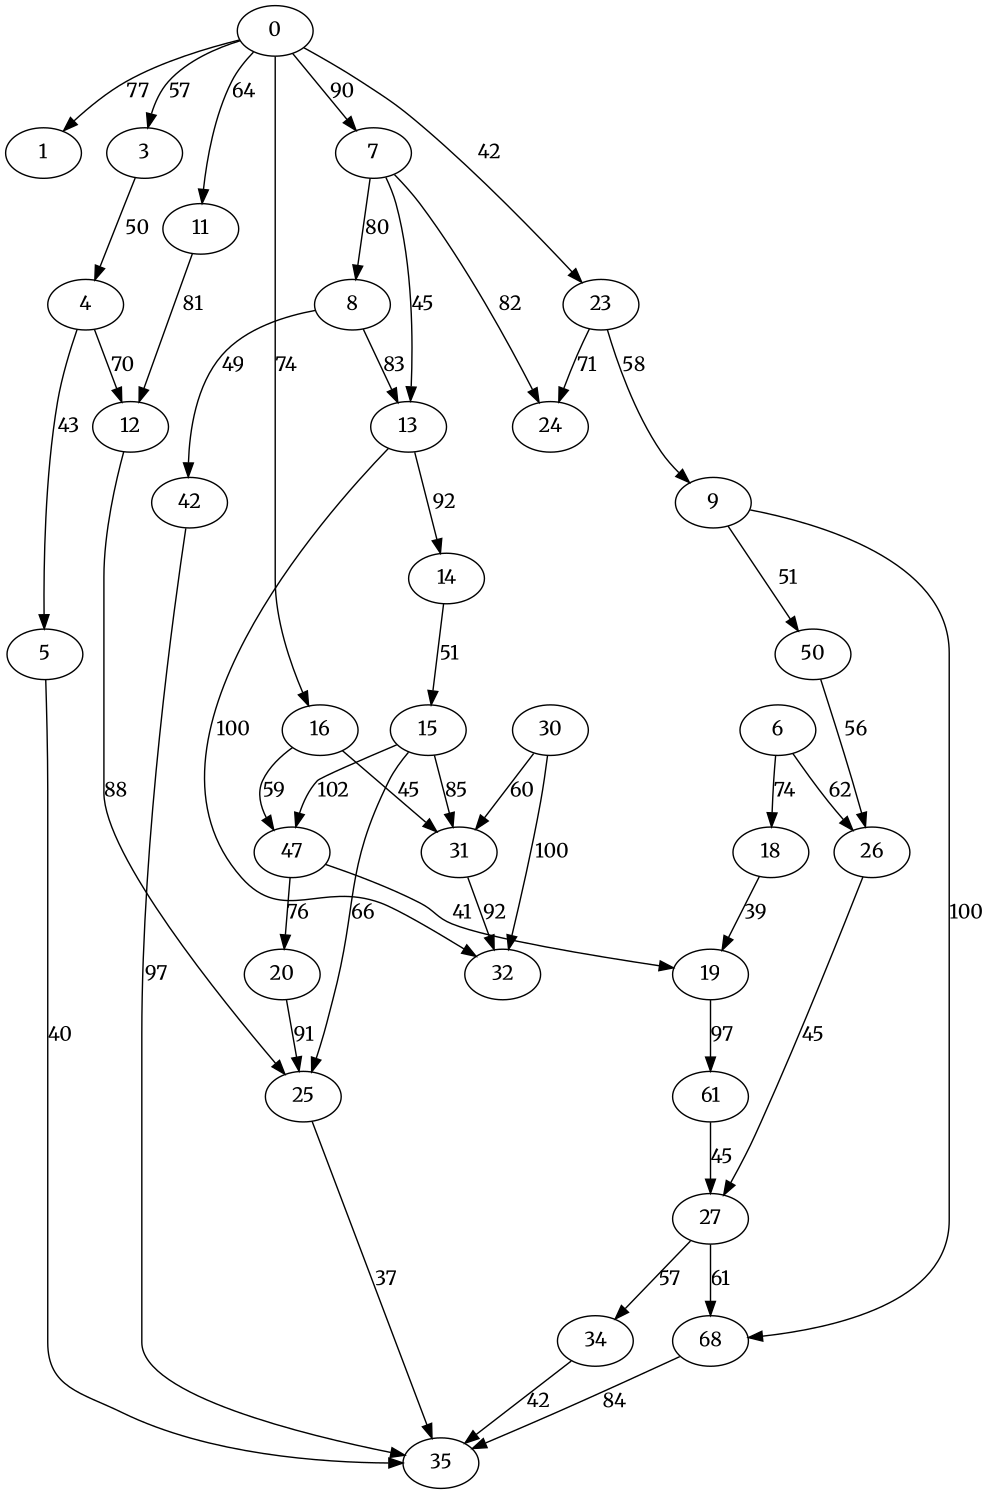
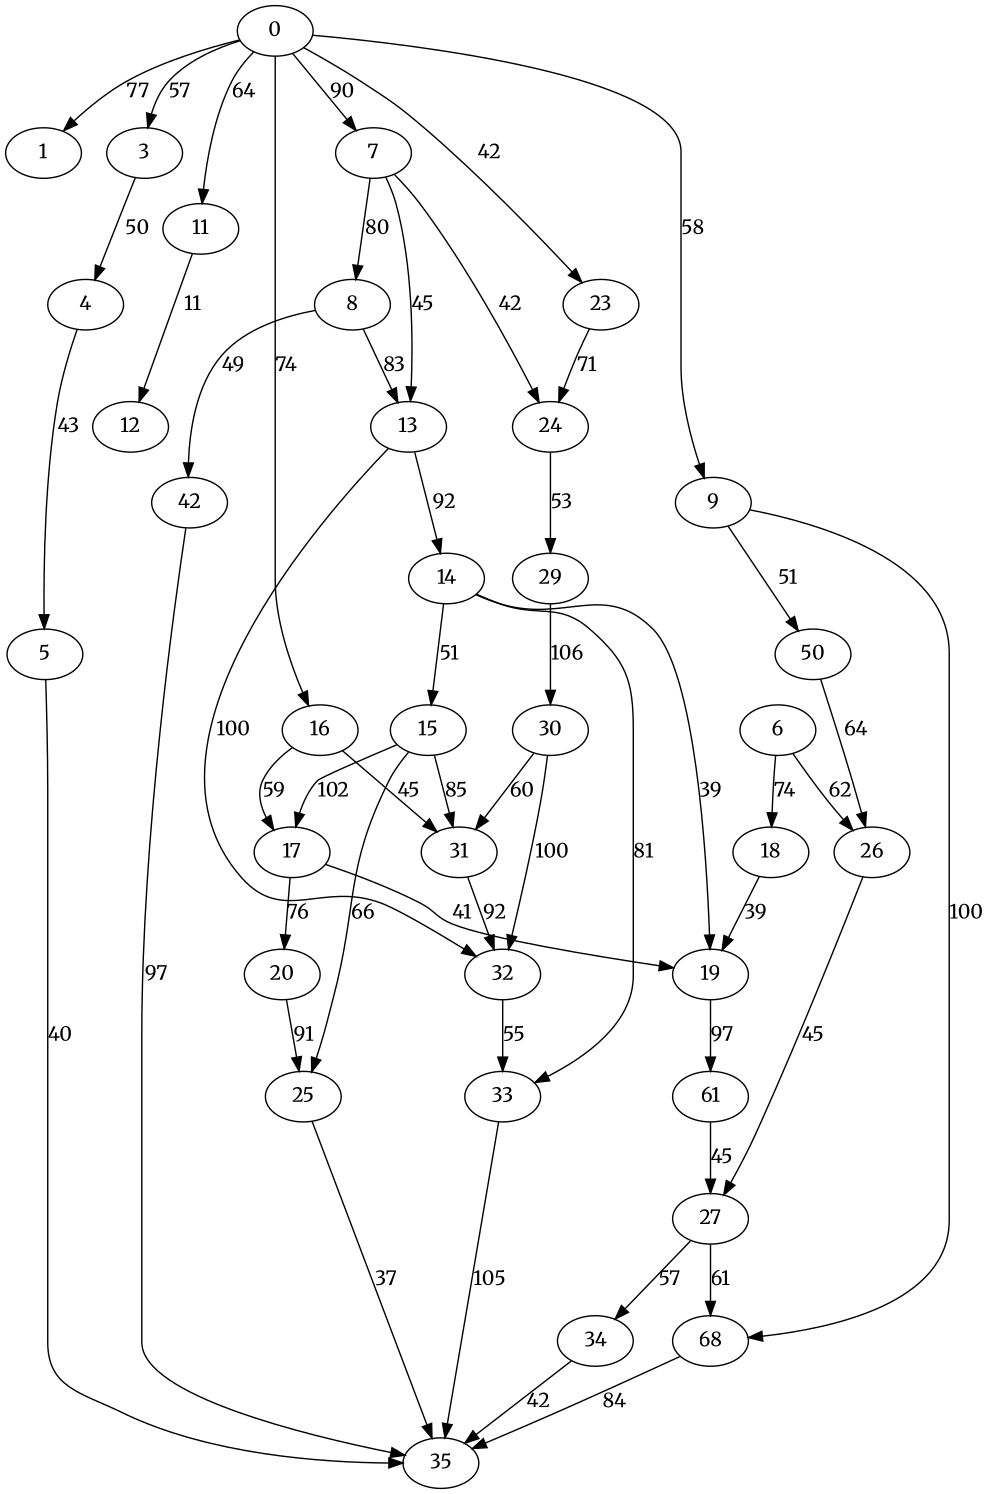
edge "11" -> "12": label "81" -> "11"
edge "7" -> "24": label "82" -> "42"
edge "4" -> "12": removed, label "70"
edge "23" -> "9": now "0" -> "9"
node "29": added
edge "14" -> "19": added, label "39"
edge "50" -> "26": label "56" -> "64"
edge "12" -> "25": removed, label "88"
node "47": label "47" -> "17"
node "33": added
